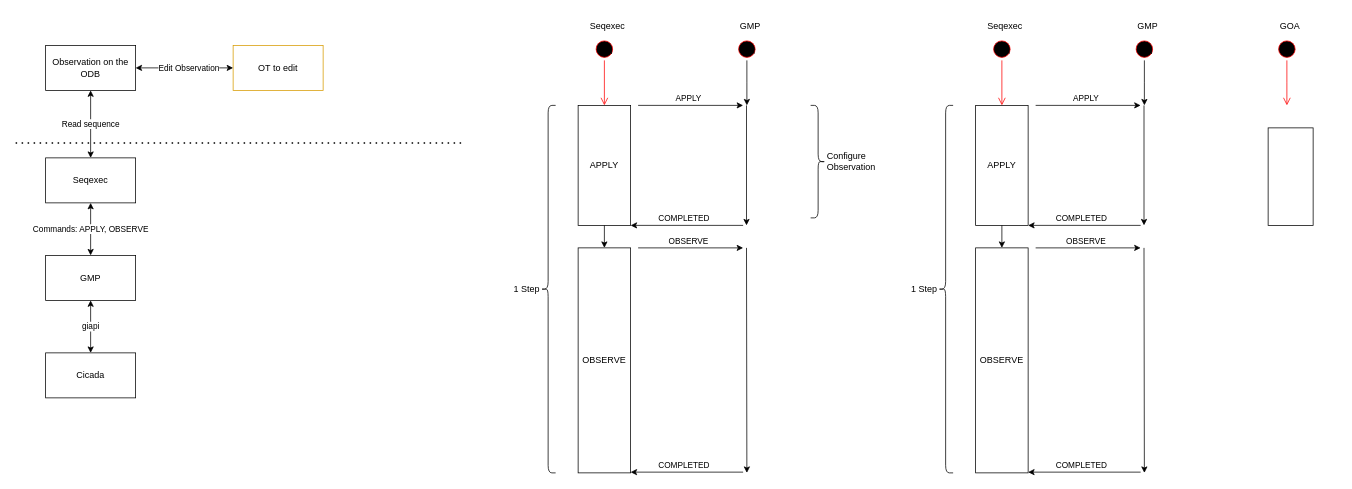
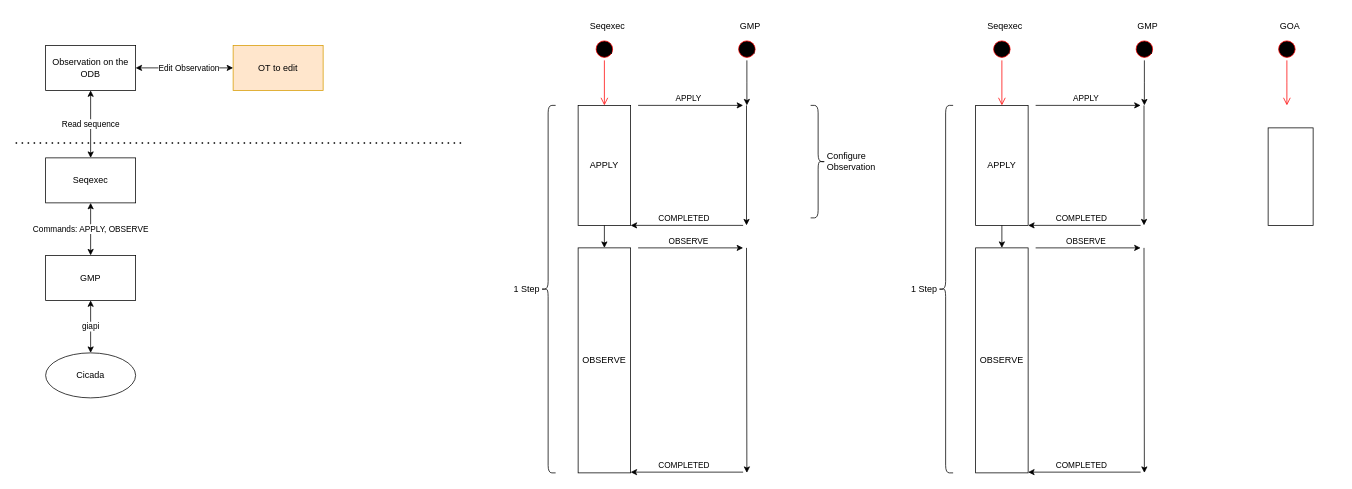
node "OT to edit": fillcolor #ffffff -> #ffe6cc
node "Cicada": shape rectangle -> ellipse
